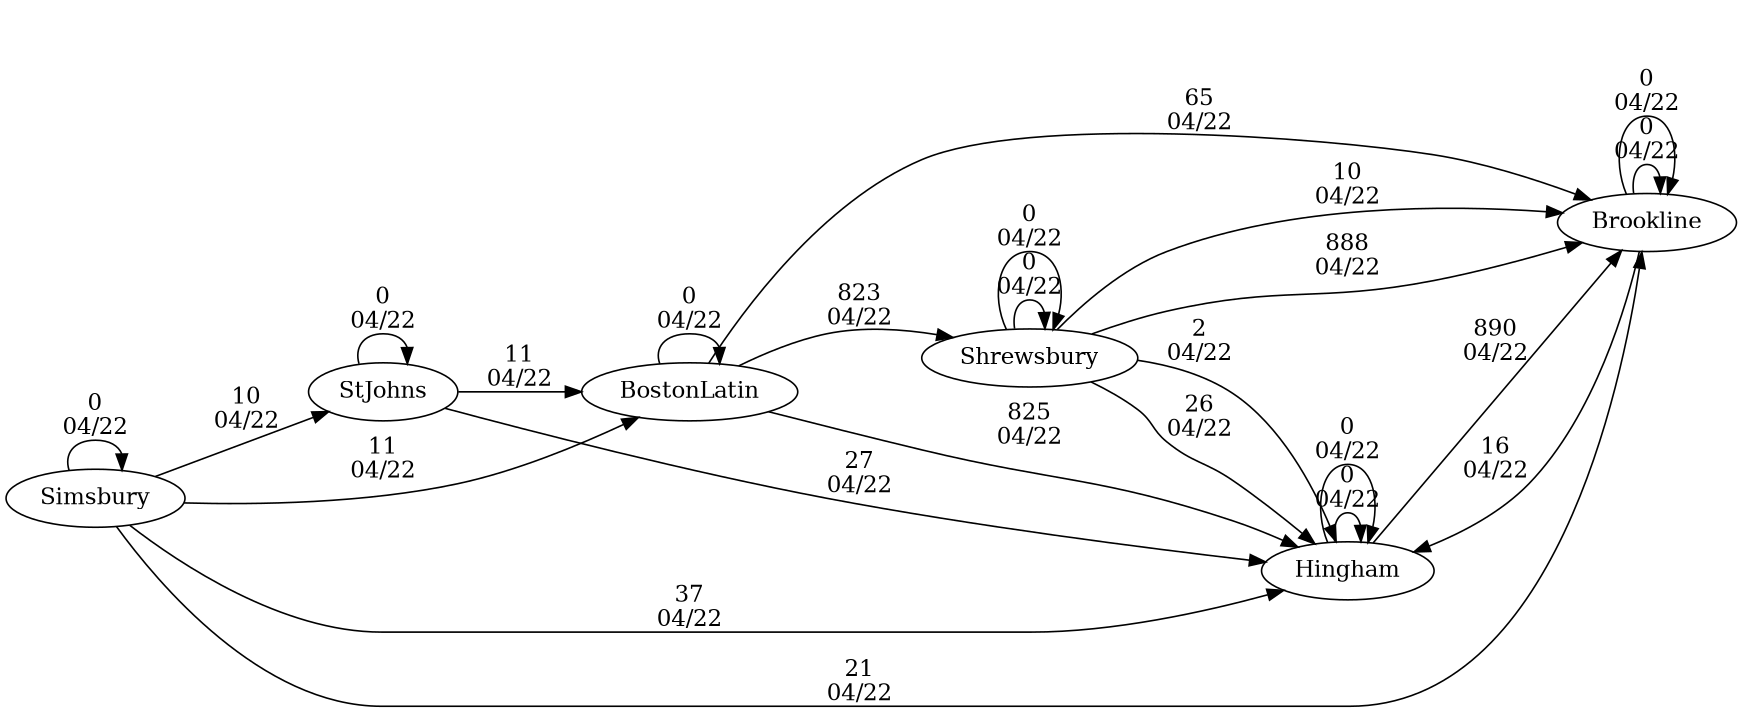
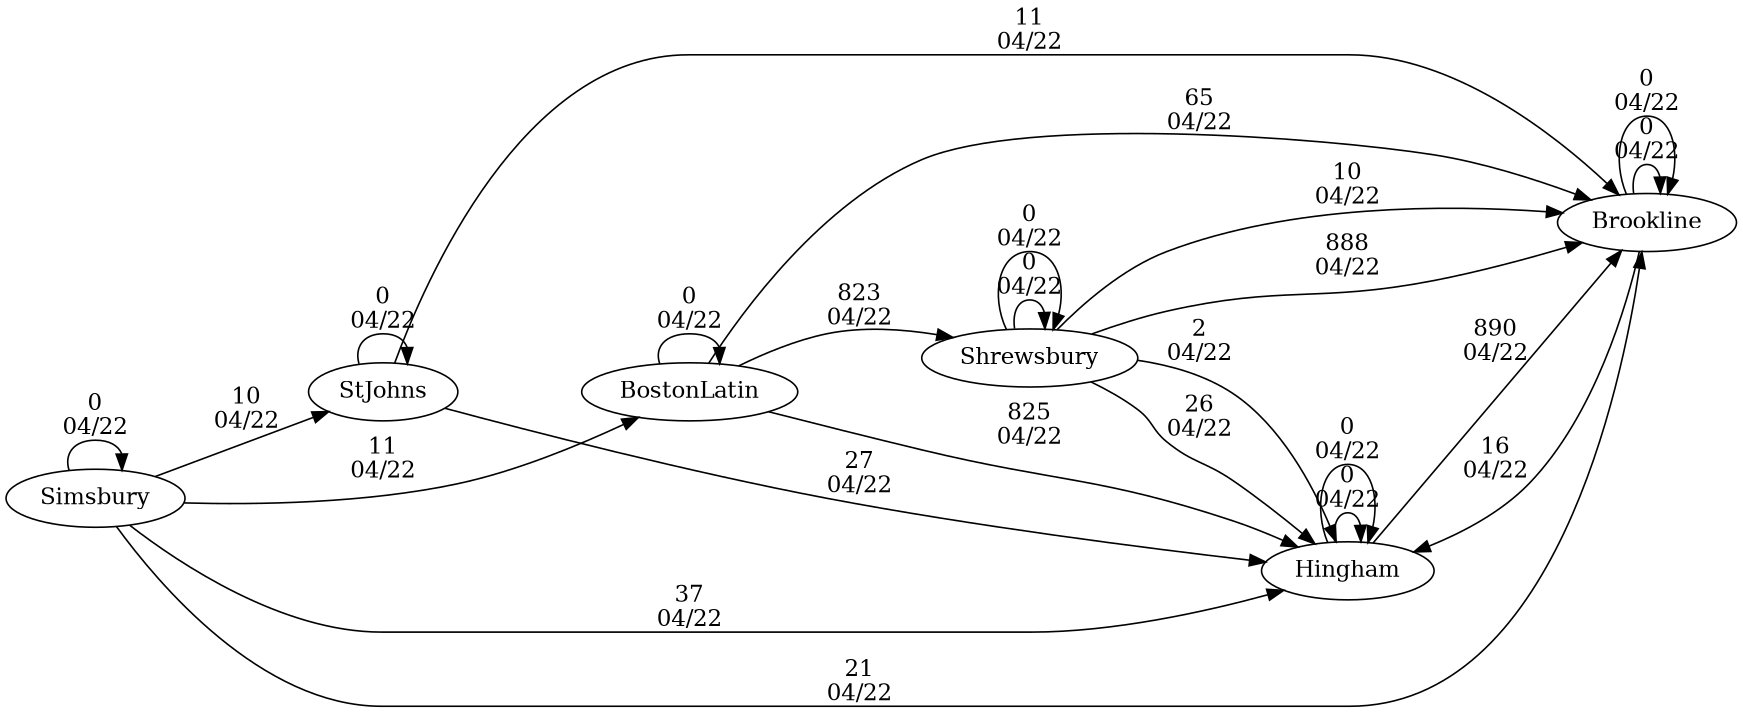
edge "StJohns" -> "BostonLatin": now "StJohns" -> "Brookline"
